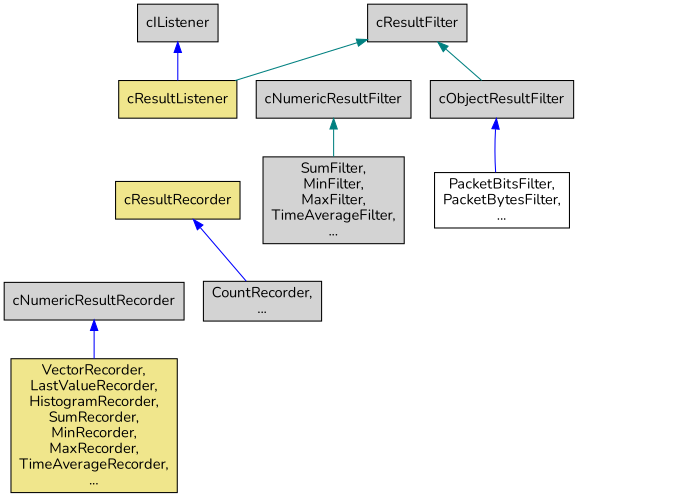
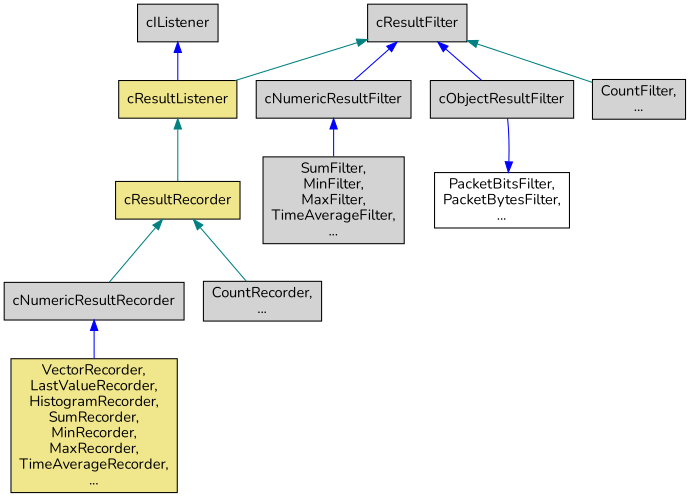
edge "cNumericResultFilter" -> "cResultFilter": added
edge "cObjectResultFilter" -> "cResultFilter": color teal -> blue
node "CountFilter, ...": added
edge "SumFilter, MinFilter, MaxFilter, TimeAverageFilter, ..." -> "cNumericResultFilter": color teal -> blue
edge "PacketBitsFilter, PacketBytesFilter, ..." -> "cObjectResultFilter": reversed
edge "cResultRecorder" -> "cResultListener": added
edge "CountRecorder, ..." -> "cResultRecorder": color blue -> teal
edge "cNumericResultRecorder" -> "cResultRecorder": added
